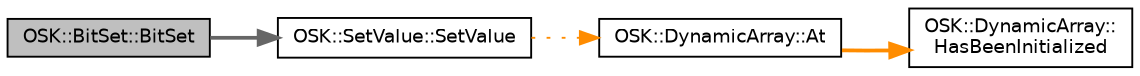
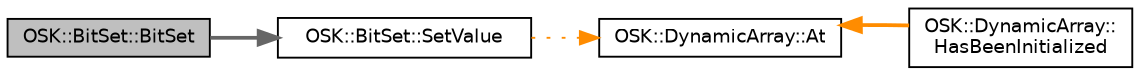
node "OSK::SetValue::SetValue": label "OSK::SetValue::SetValue" -> "OSK::BitSet::SetValue"
edge "OSK::DynamicArray::At" -> "OSK::DynamicArray:: HasBeenInitialized": reversed
